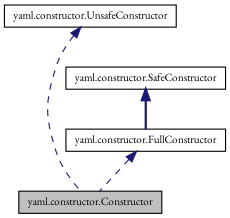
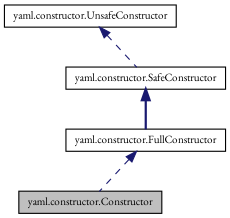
edge "yaml.constructor.Constructor" -> "yaml.constructor.UnsafeConstructor": now "yaml.constructor.SafeConstructor" -> "yaml.constructor.UnsafeConstructor"
